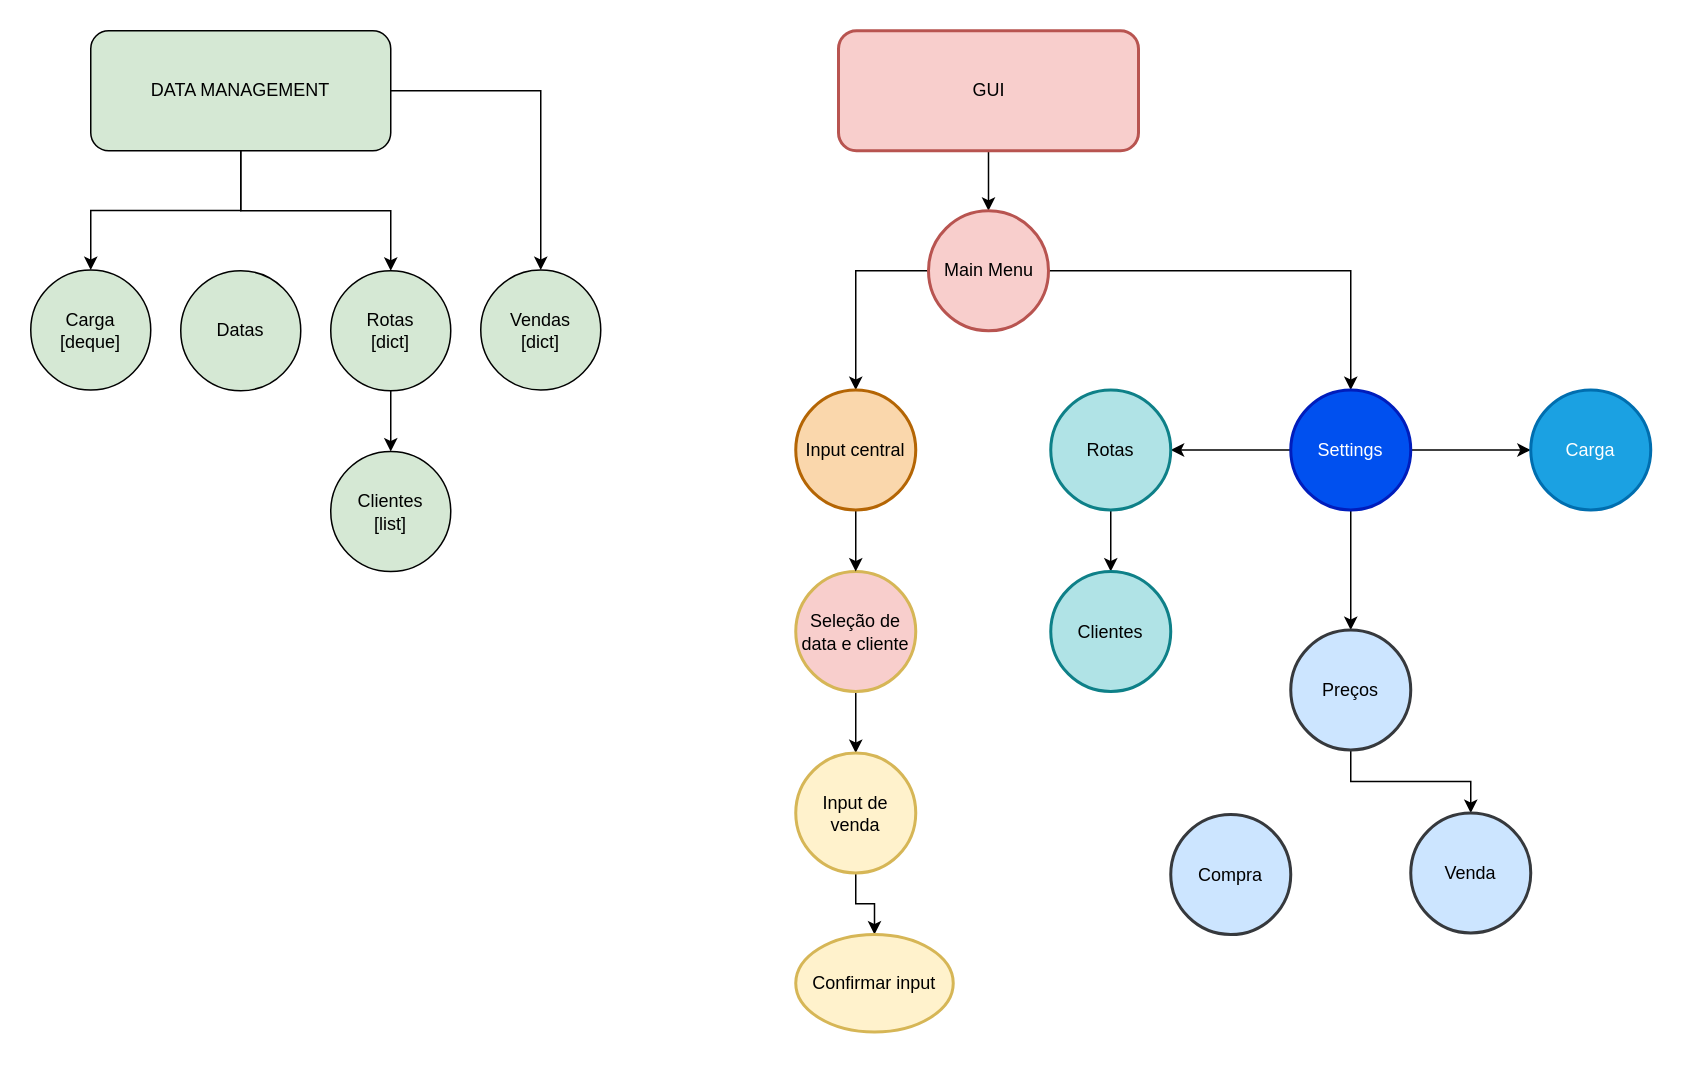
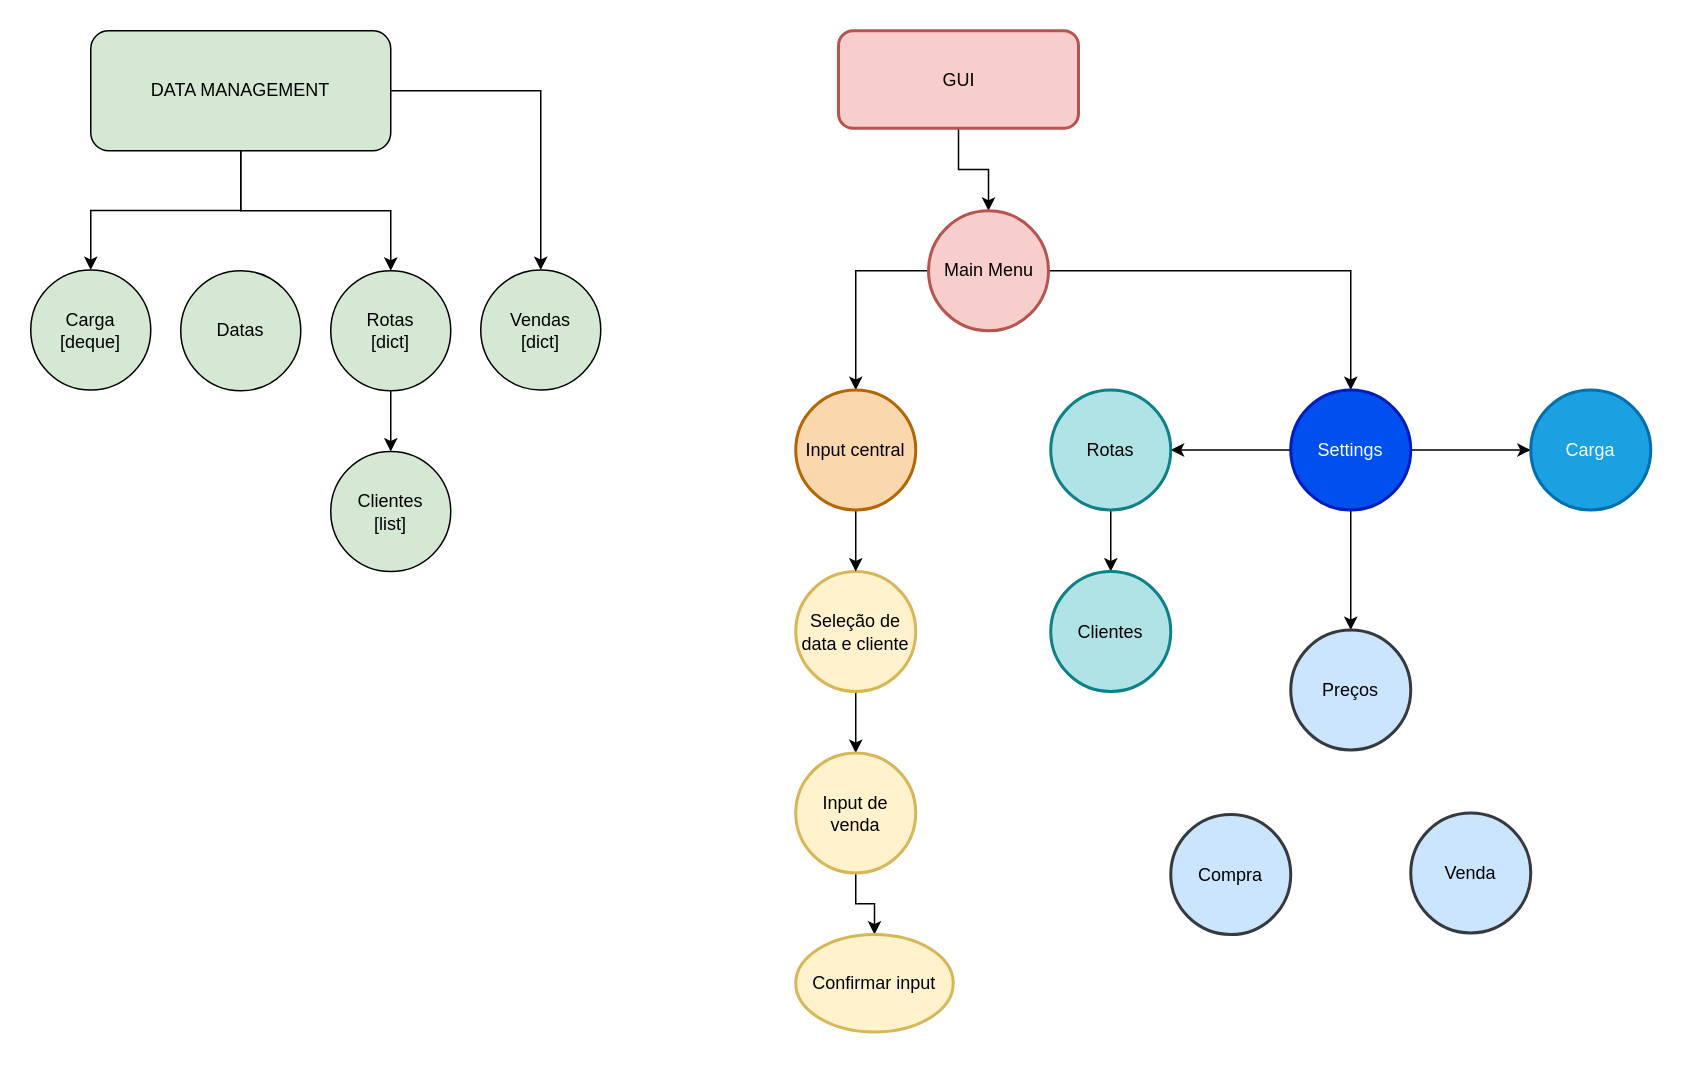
node "GUI": size 300x120 -> 240x98
node "Seleção de data e cliente": fillcolor #f8cecc -> #fff2cc
edge "Preços" -> "Venda": removed
